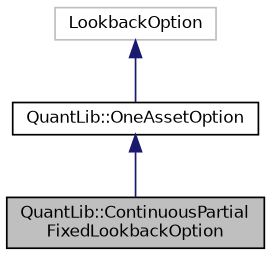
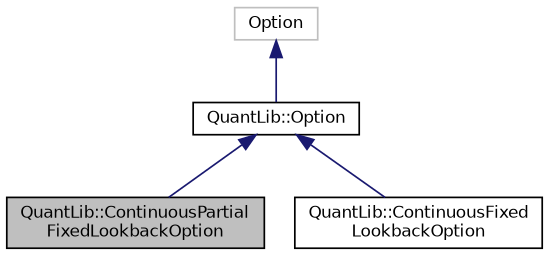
node "LookbackOption": label "LookbackOption" -> "Option"
node "QuantLib::OneAssetOption": label "QuantLib::OneAssetOption" -> "QuantLib::Option"
node "QuantLib::ContinuousFixed LookbackOption": added
